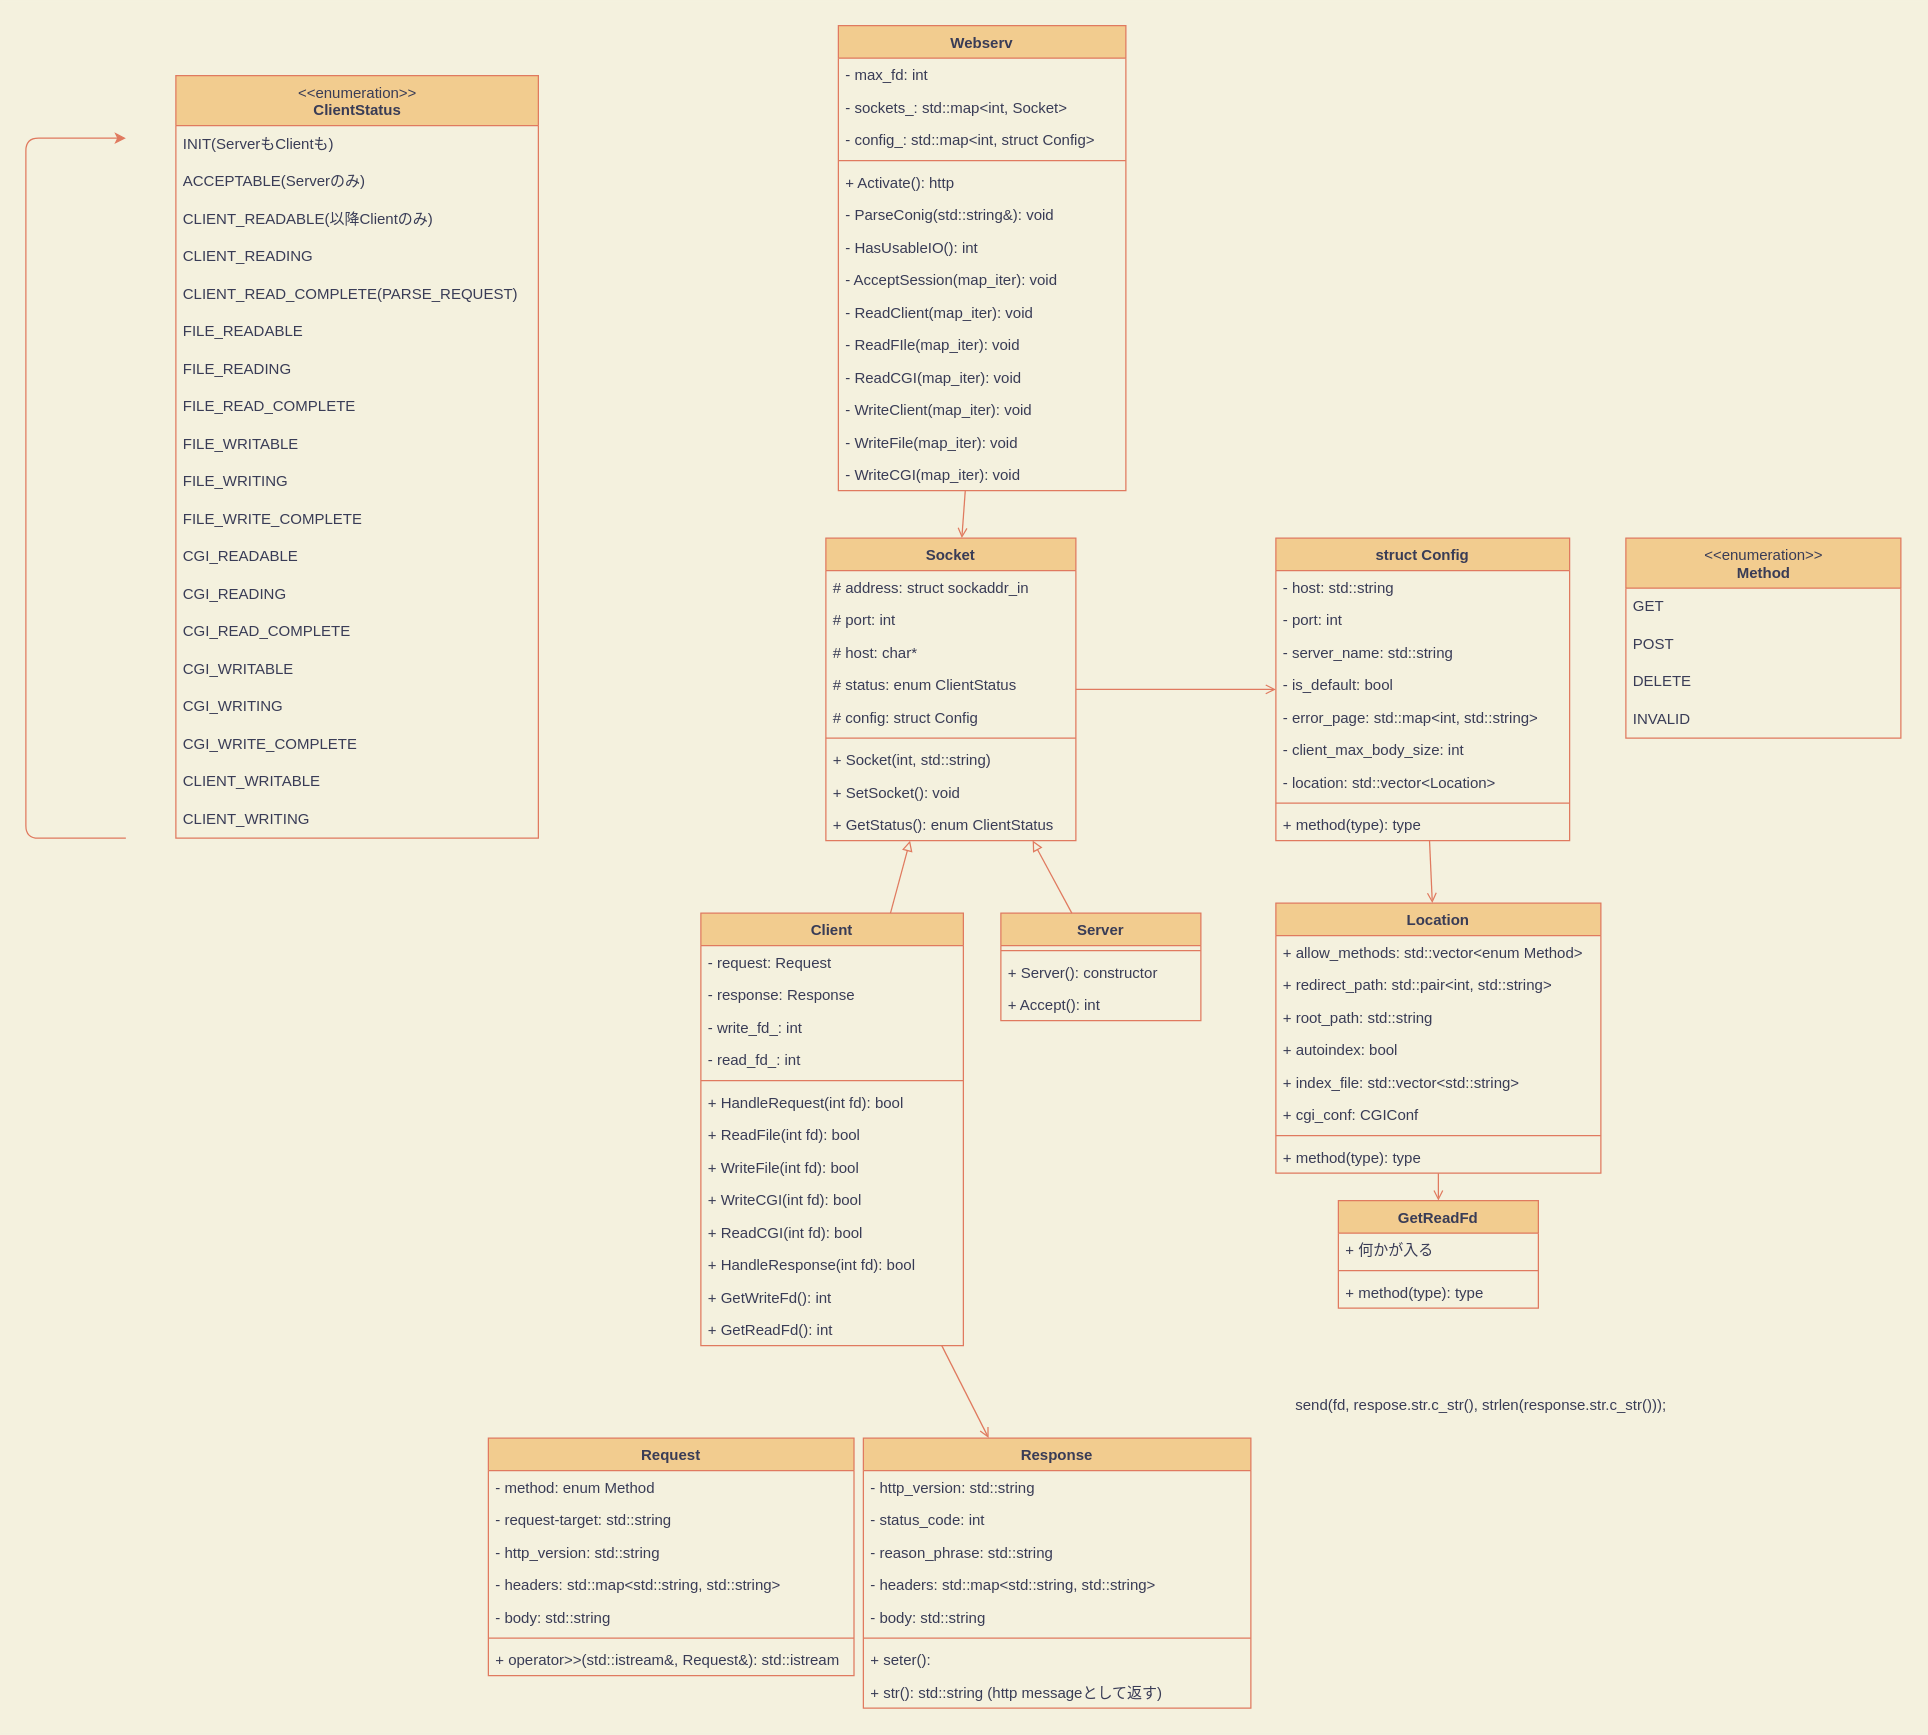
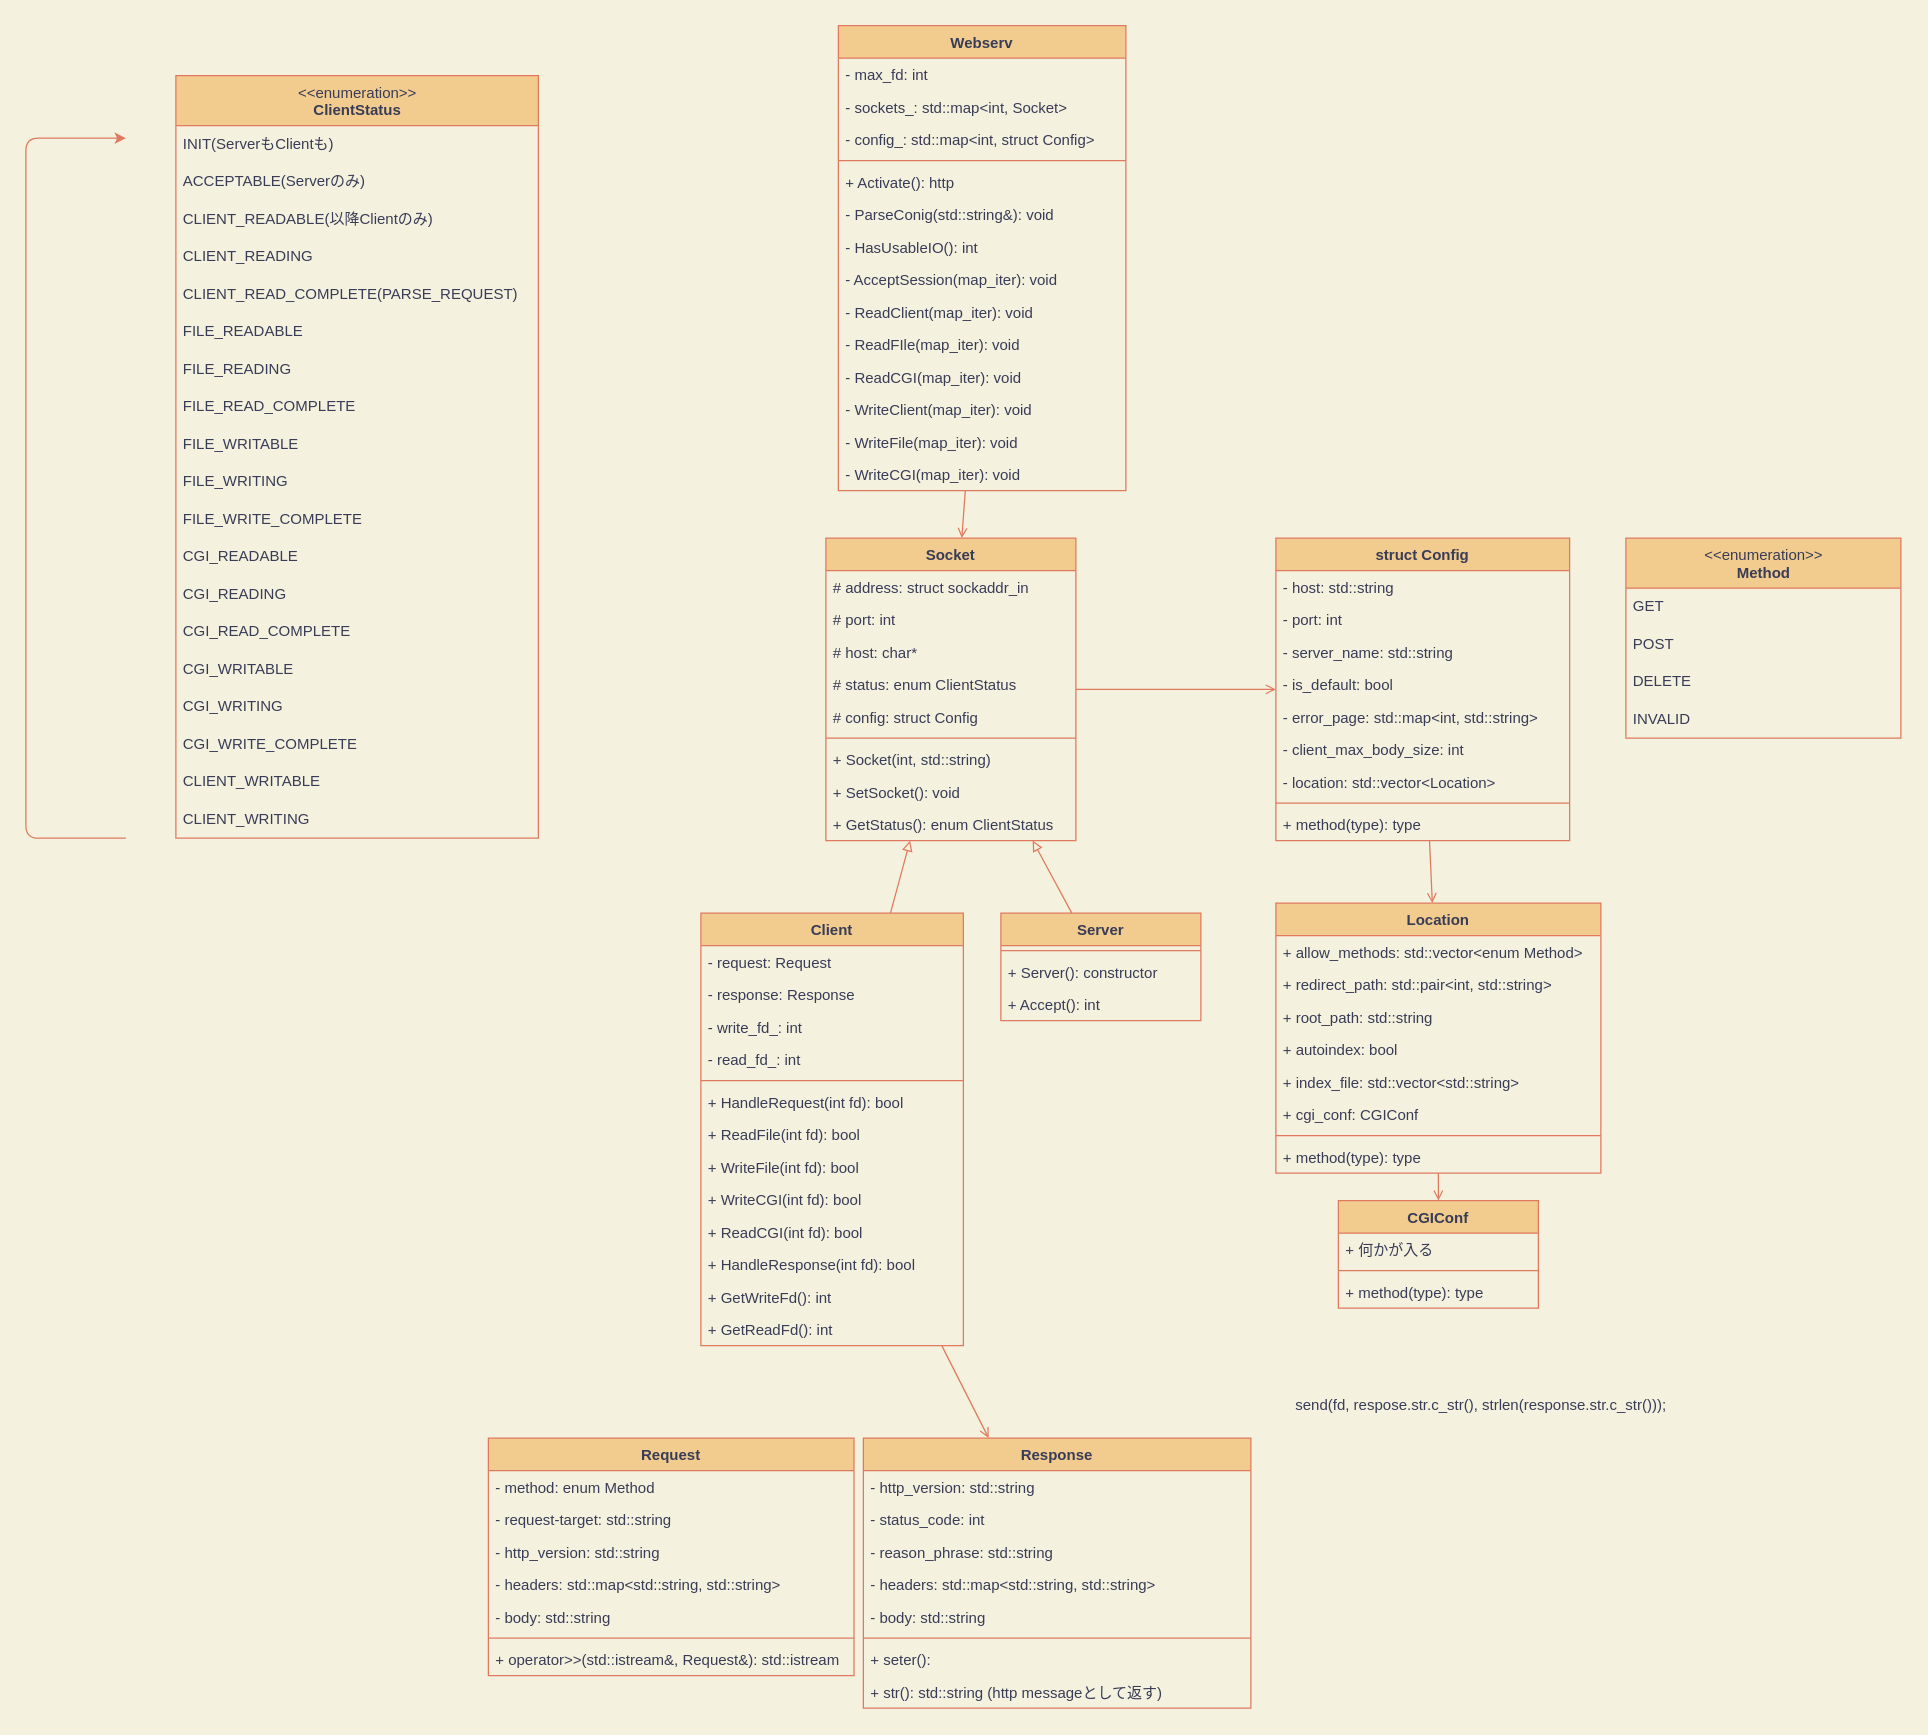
node "GetReadFd": label "GetReadFd" -> "CGIConf"
